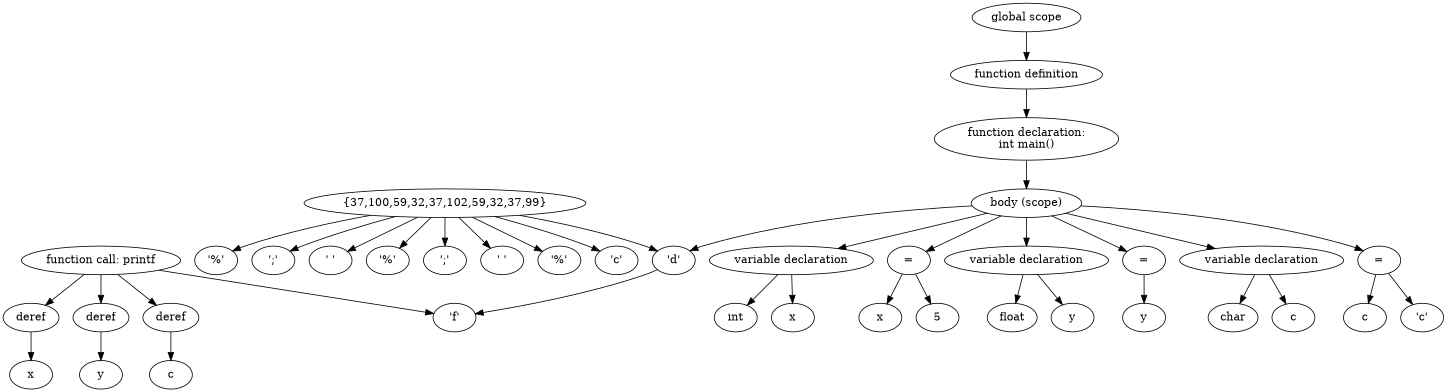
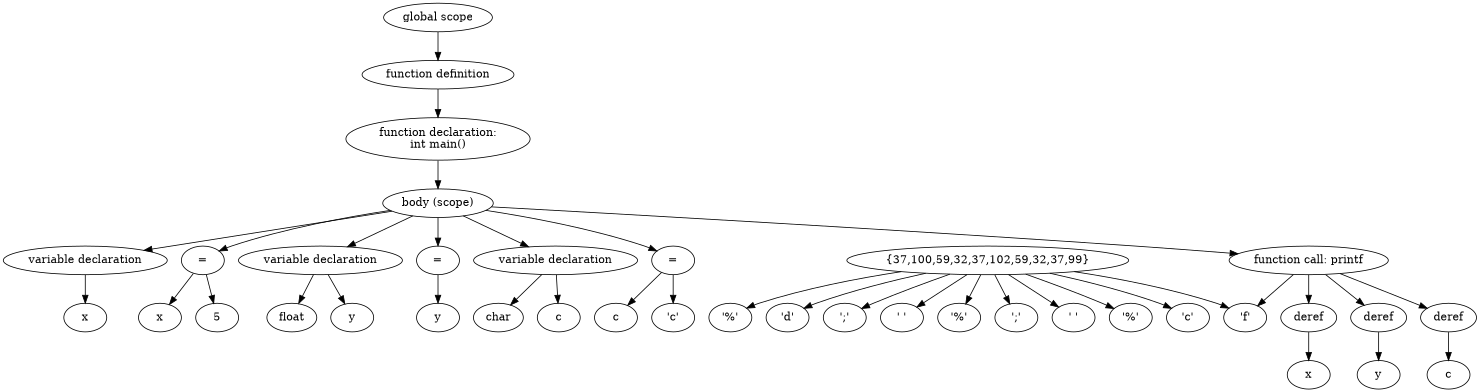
edge "body (scope)" -> "'d'": now "body (scope)" -> "function call: printf"
edge "'d'" -> "'f'": now "{37,100,59,32,37,102,59,32,37,99}" -> "'f'"
node "int": removed
